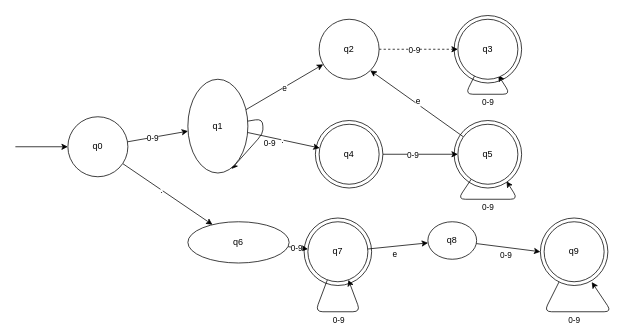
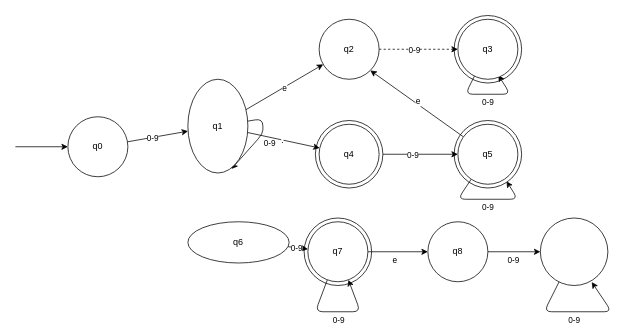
edge "q0" -> "q6": removed, label "."
node "q8": size 49x38 -> 60x60
node "q9": removed
